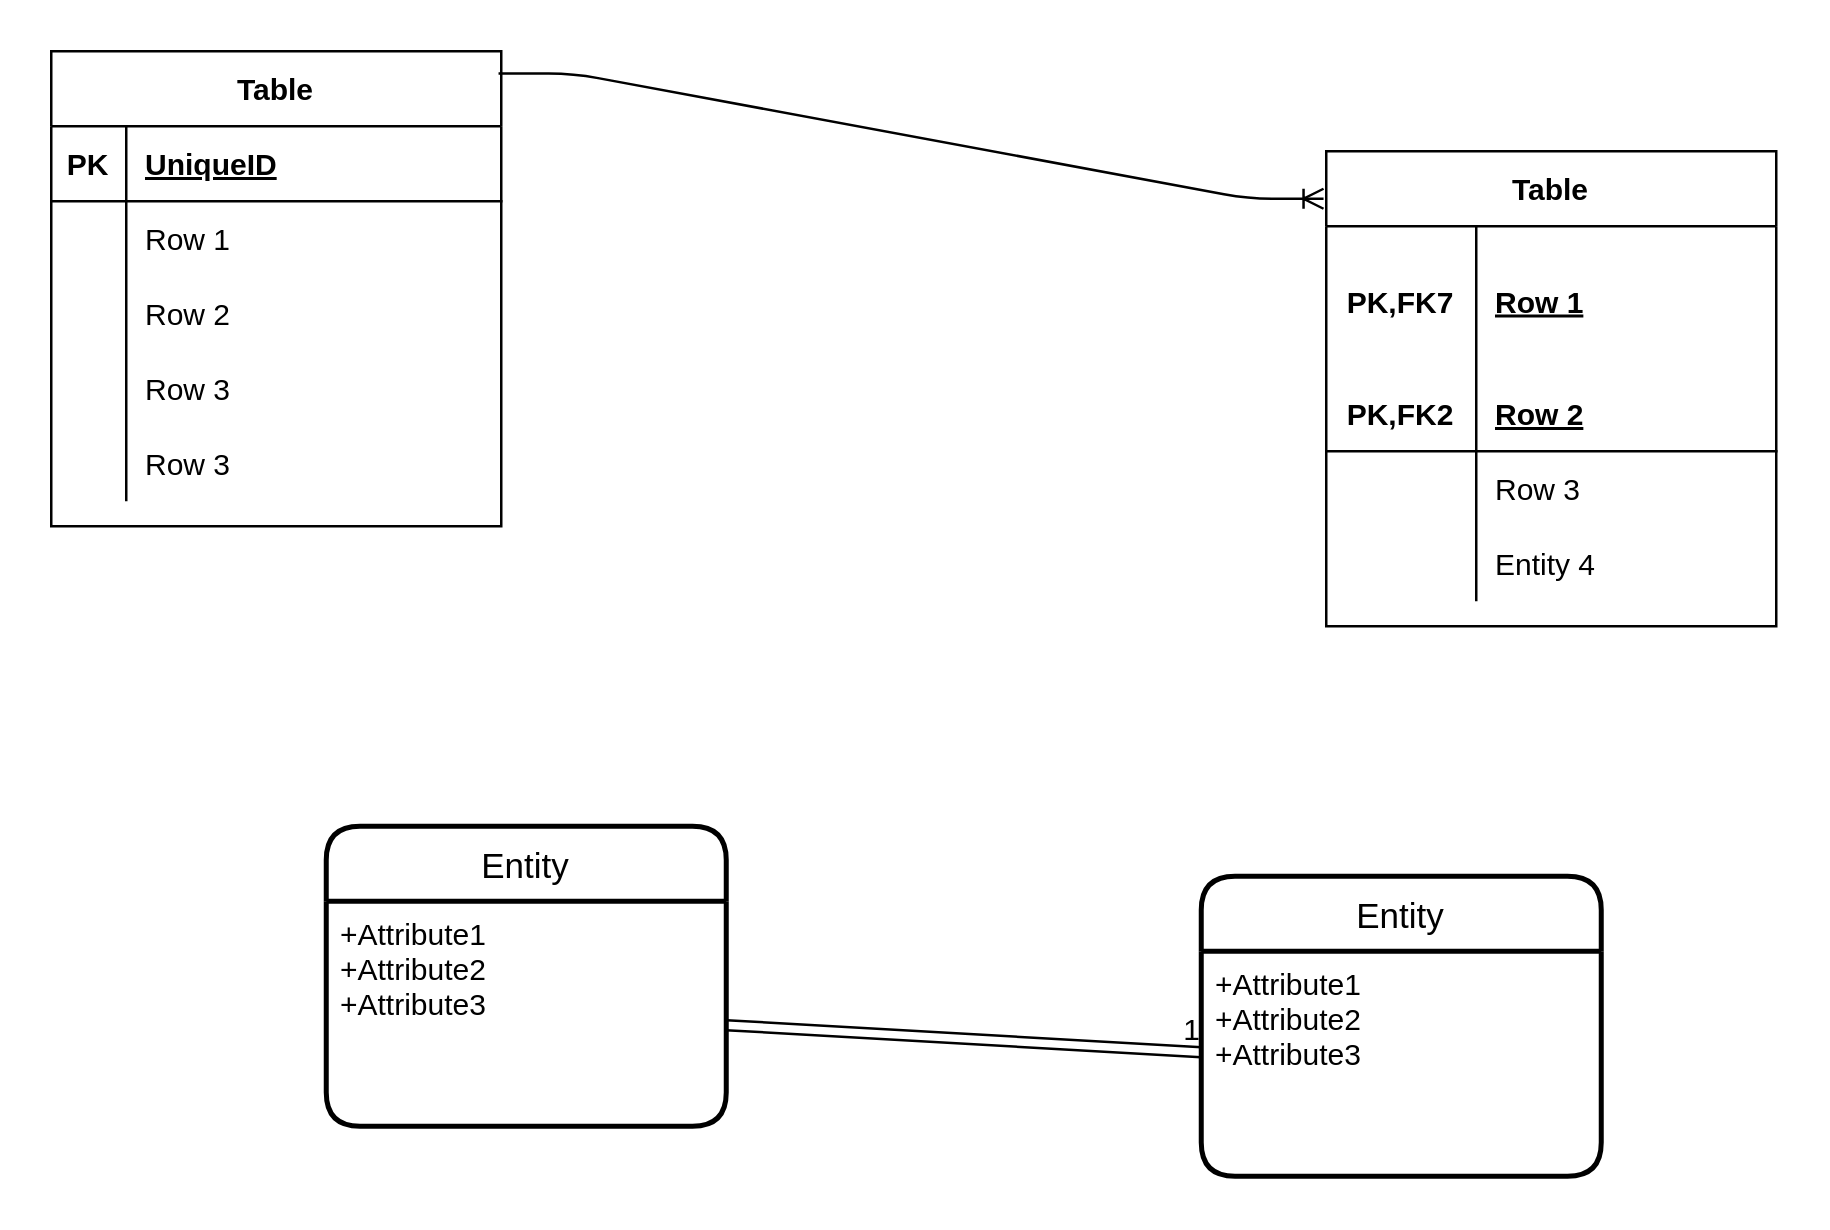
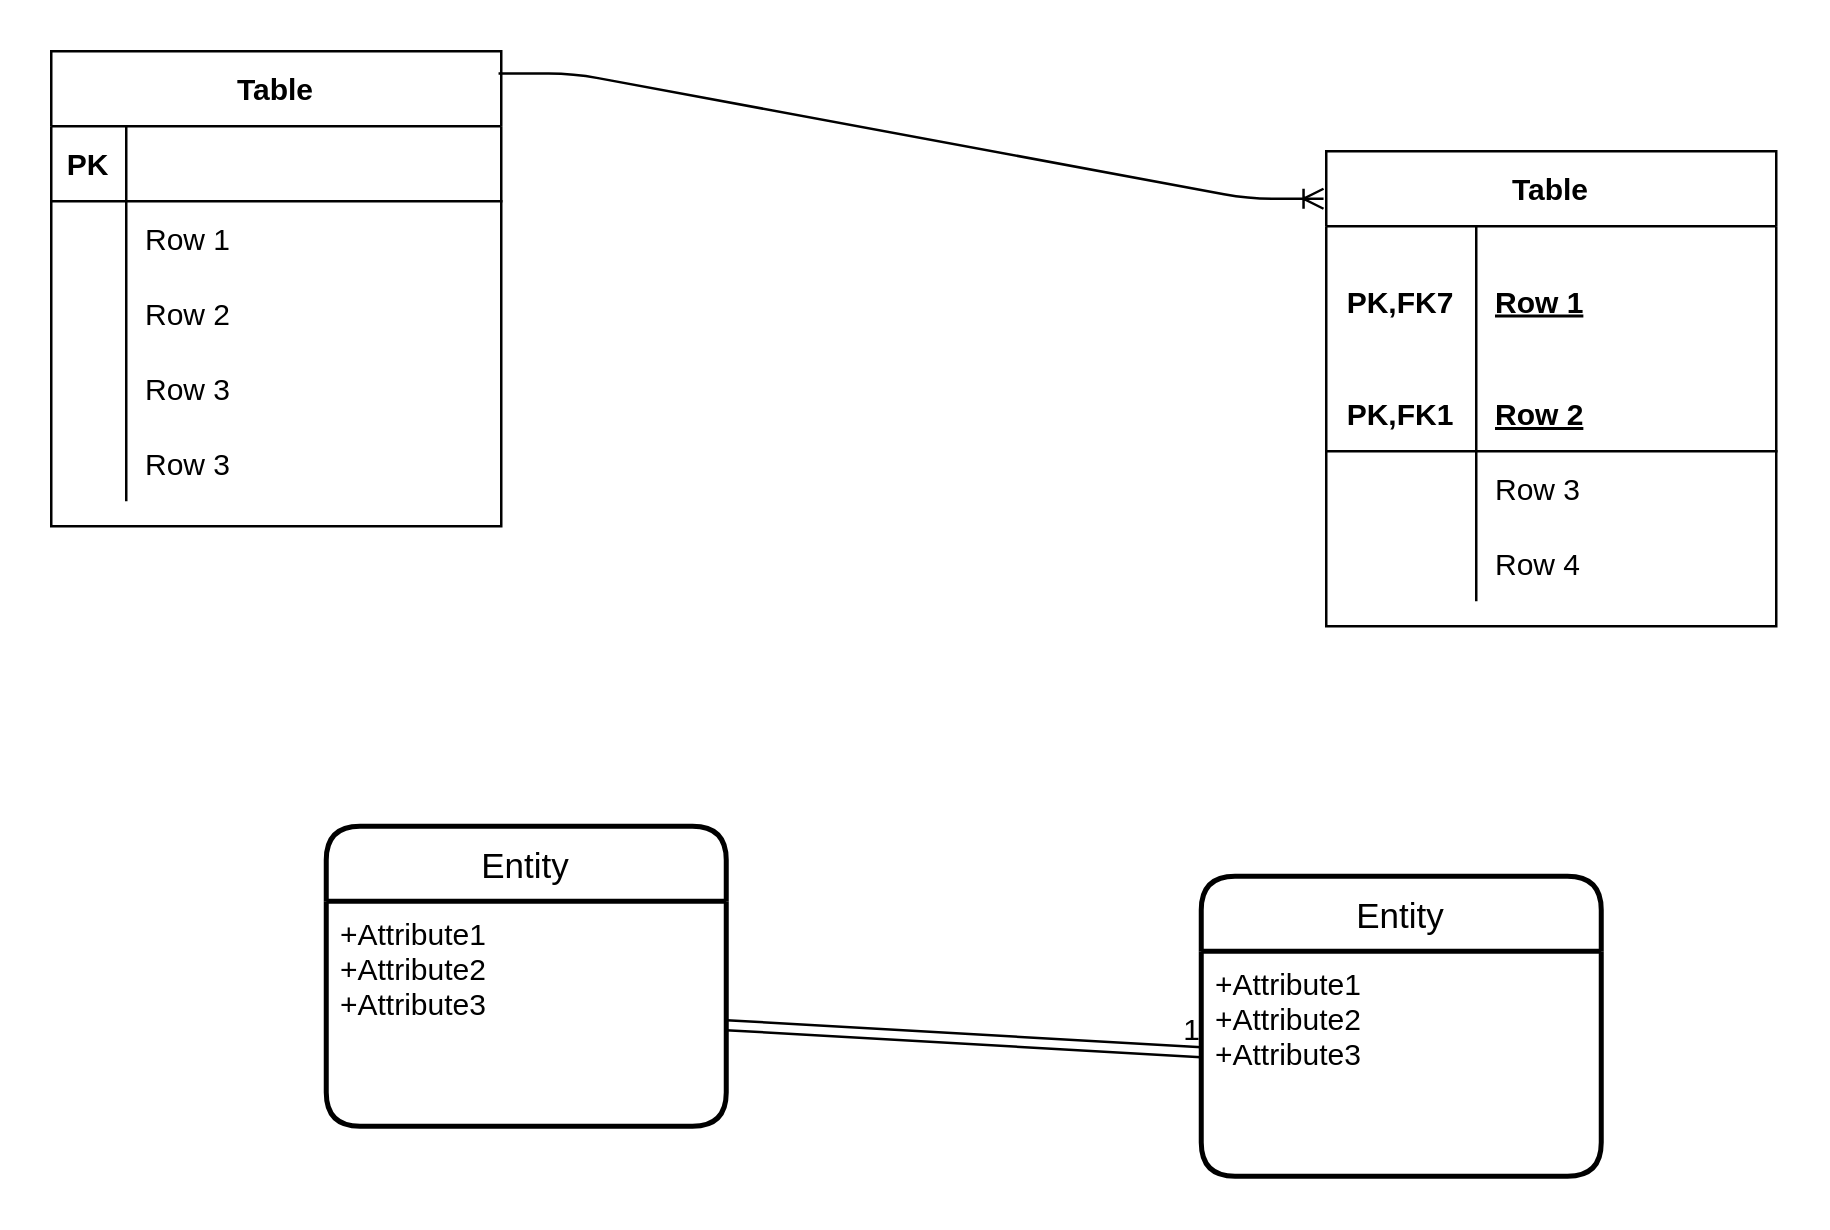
node "UniqueID": removed
node "PK,FK2": label "PK,FK2" -> "PK,FK1"
node "Entity 4": label "Entity 4" -> "Row 4"
